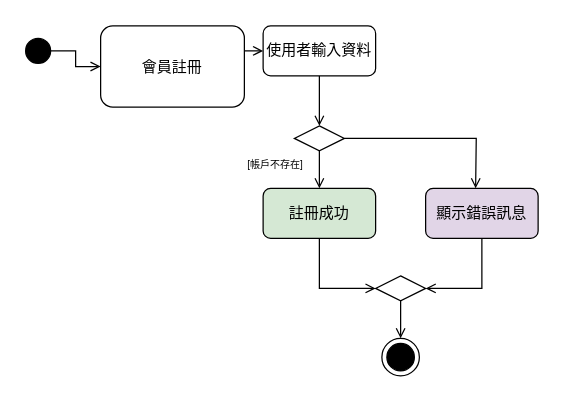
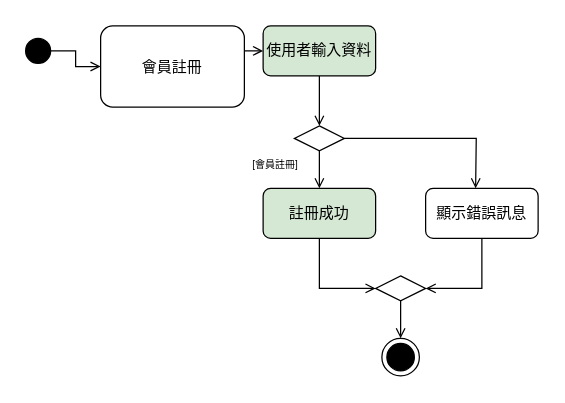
node "使用者輸入資料": fillcolor #ffffff -> #d5e8d4
node "[帳戶不存在]": label "[帳戶不存在]" -> "[會員註冊]"
node "顯示錯誤訊息": fillcolor #e1d5e7 -> #ffffff
